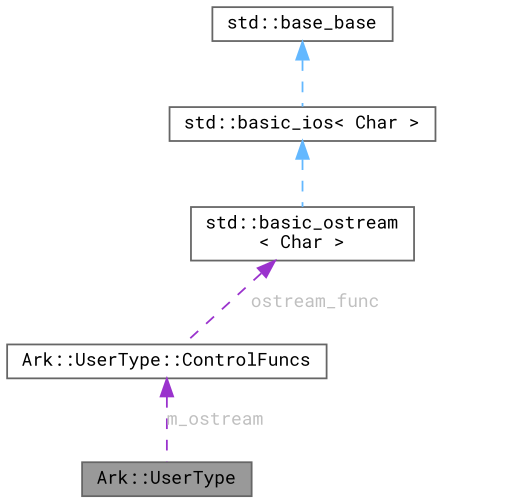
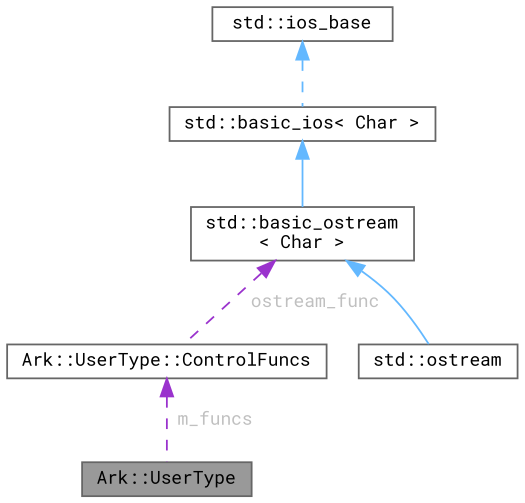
node "std::base_base": label "std::base_base" -> "std::ios_base"
edge "std::basic_ostream < Char >" -> "std::basic_ios< Char >": style dashed -> solid
node "std::ostream": added
edge "Ark::UserType" -> "Ark::UserType::ControlFuncs": label " m_ostream" -> " m_funcs"
